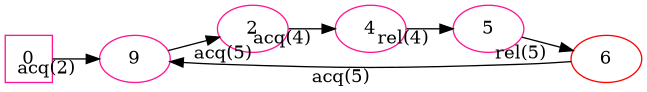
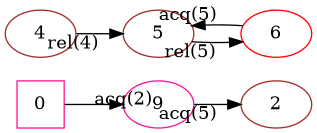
node "2": color deeppink -> brown
edge "2" -> "4": removed, label "acq(4)"
node "4": color deeppink -> brown
node "5": color deeppink -> brown
edge "6" -> "9": now "6" -> "5"
